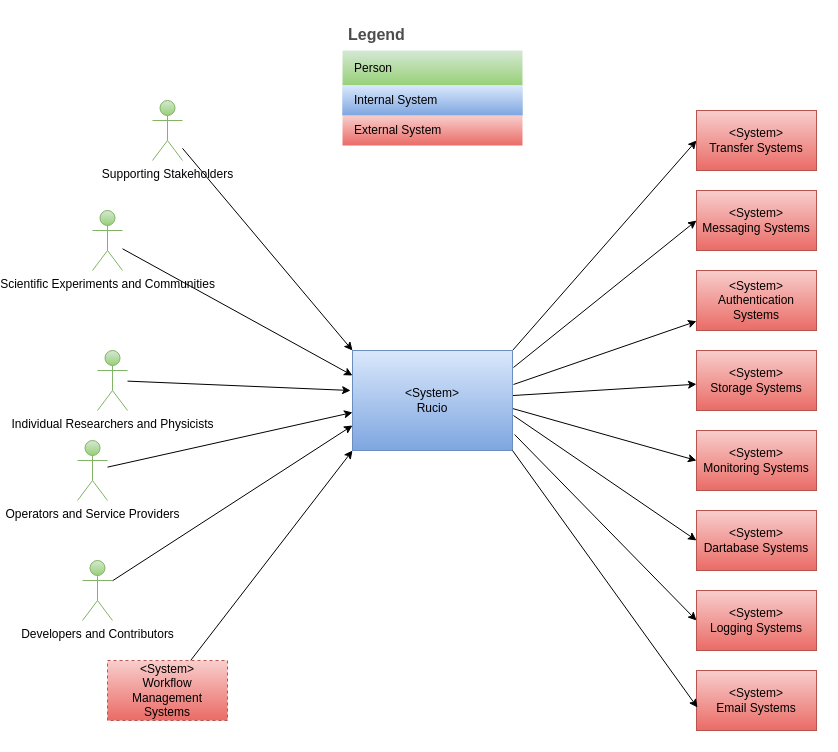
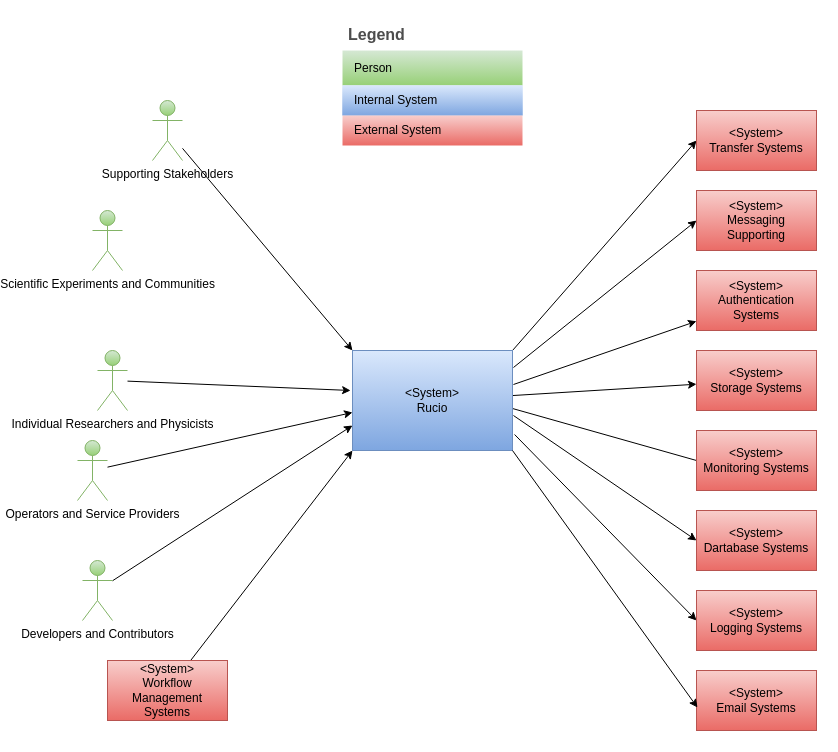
node "<System> Messaging Systems": label "<System> Messaging Systems" -> "<System> Messaging Supporting"
edge "Scientific Experiments and Communities" -> "<System> Rucio": removed
edge "<System> Rucio" -> "<System> Monitoring Systems": arrowhead classic -> none
node "<System> Workflow Management Systems": style dashed -> solid
